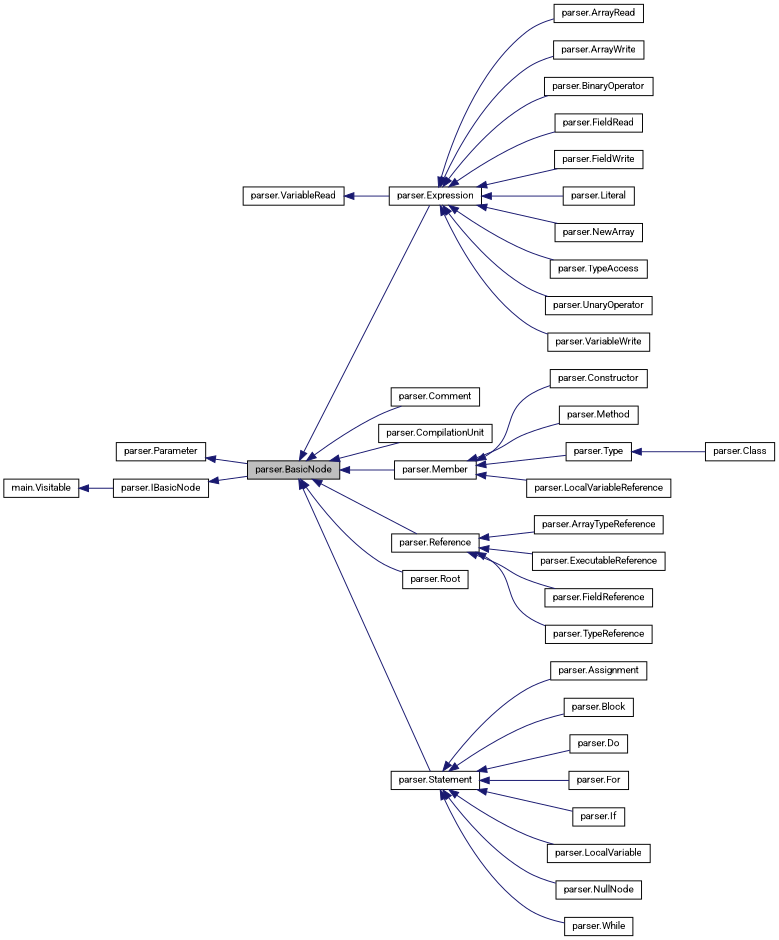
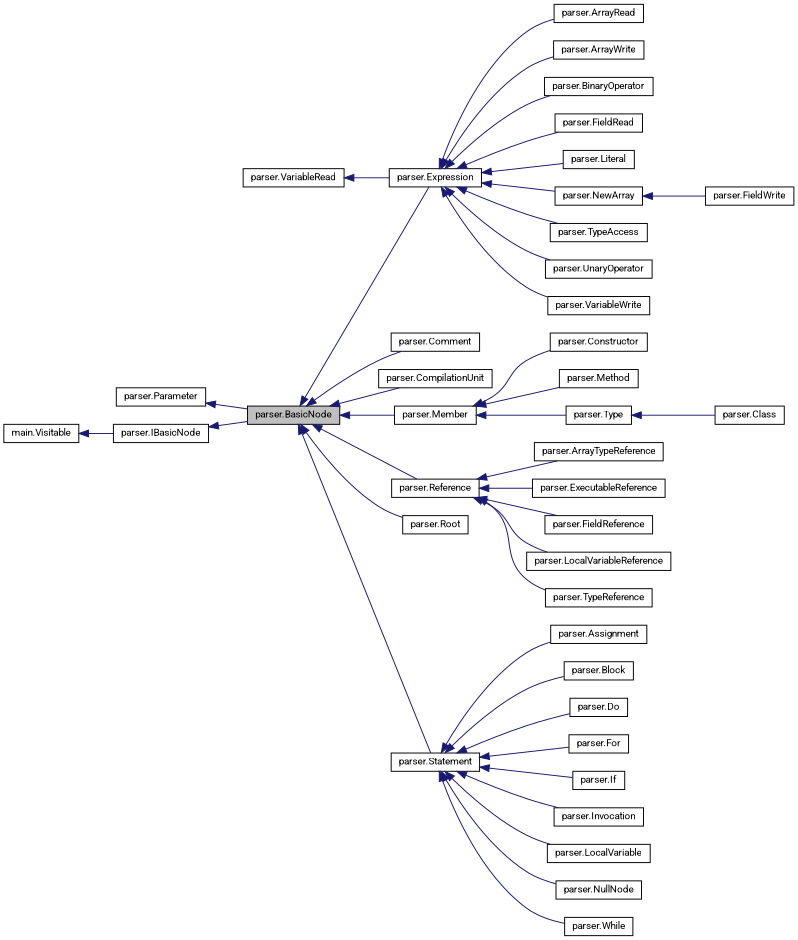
edge "parser.FieldWrite" -> "parser.Expression": now "parser.FieldWrite" -> "parser.NewArray"
edge "parser.LocalVariableReference" -> "parser.Member": now "parser.LocalVariableReference" -> "parser.Reference"
node "parser.Invocation": added
